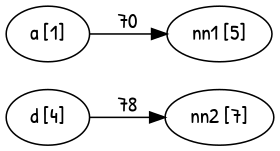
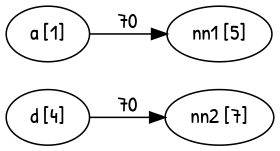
edge "d [4]" -> "nn2 [7]": label "78" -> "70"
